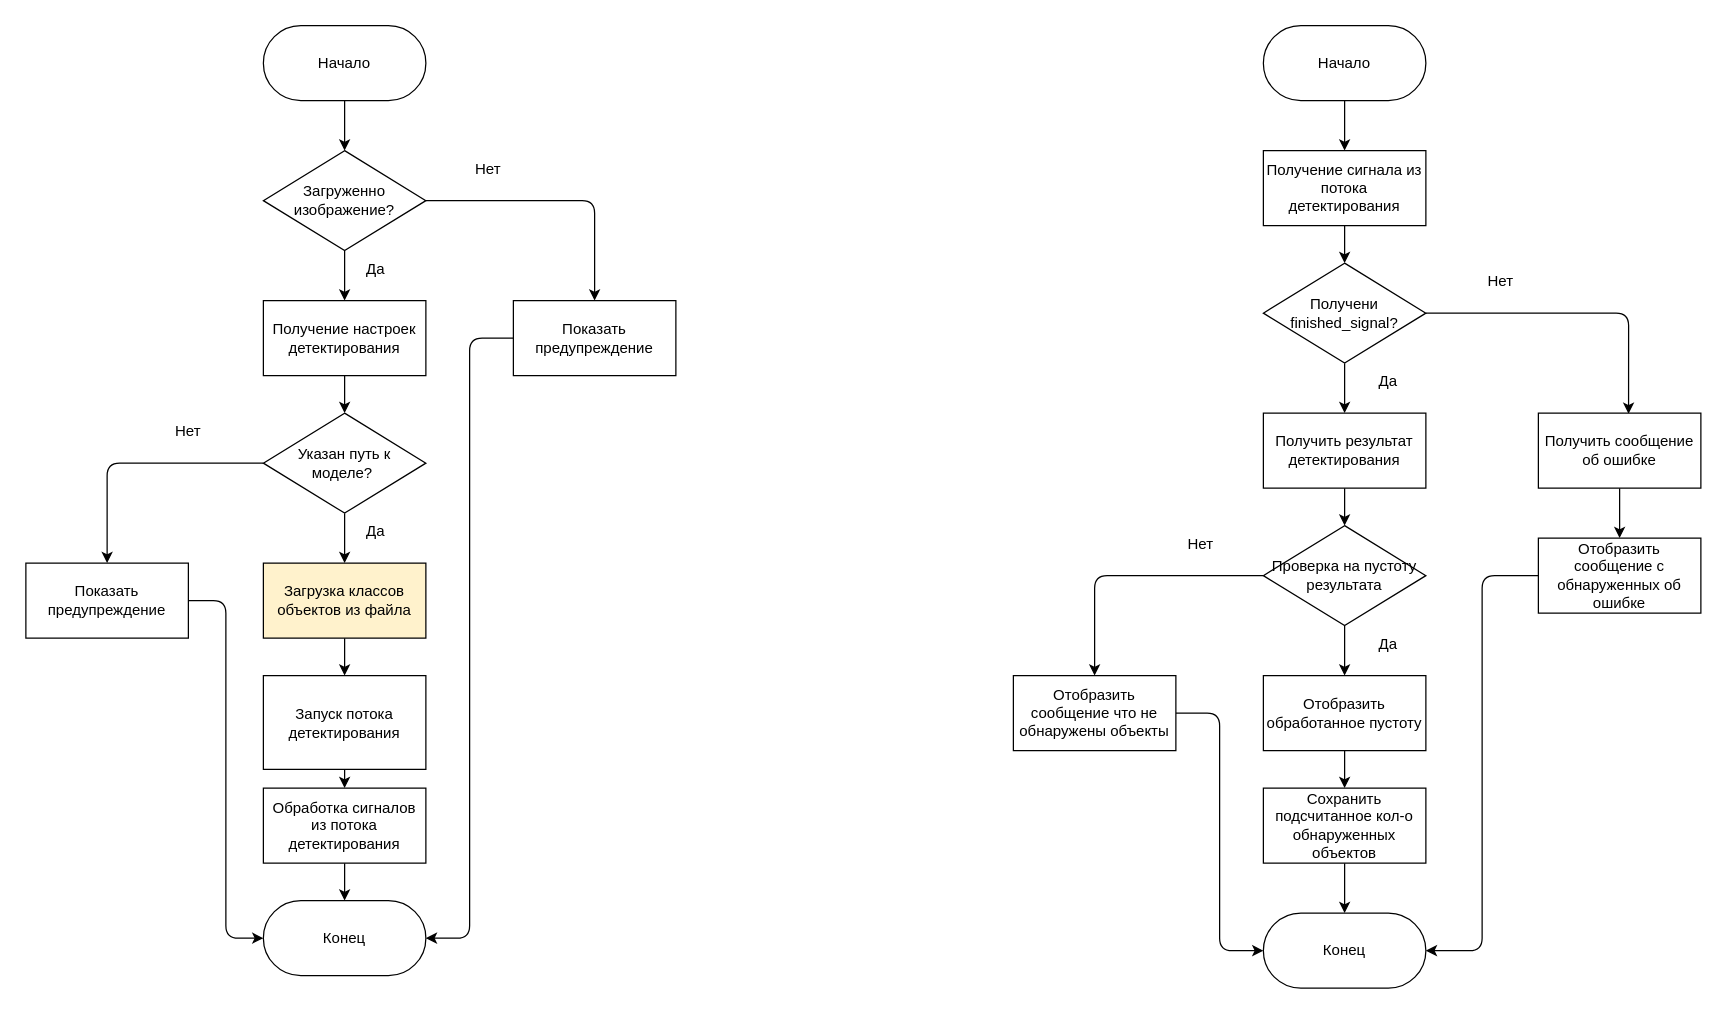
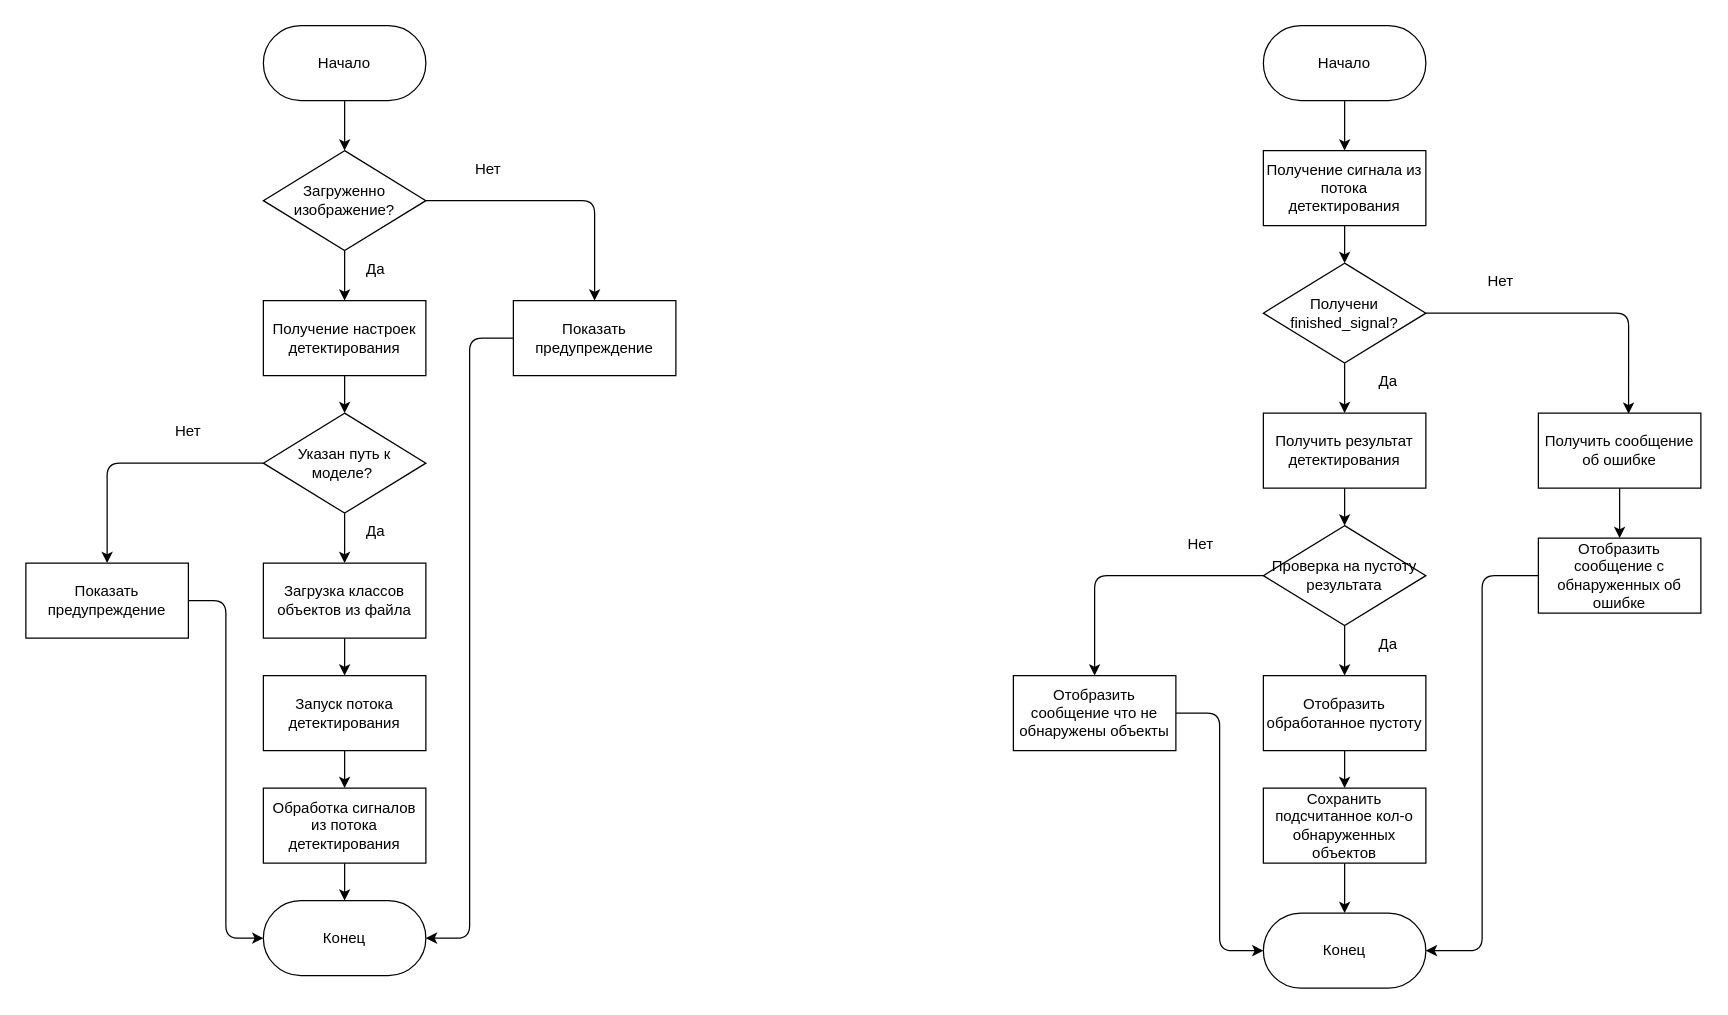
node "Загрузка классов объектов из файла": fillcolor #fff2cc -> #ffffff
node "Запуск потока детектирования": size 163x94 -> 163x75
